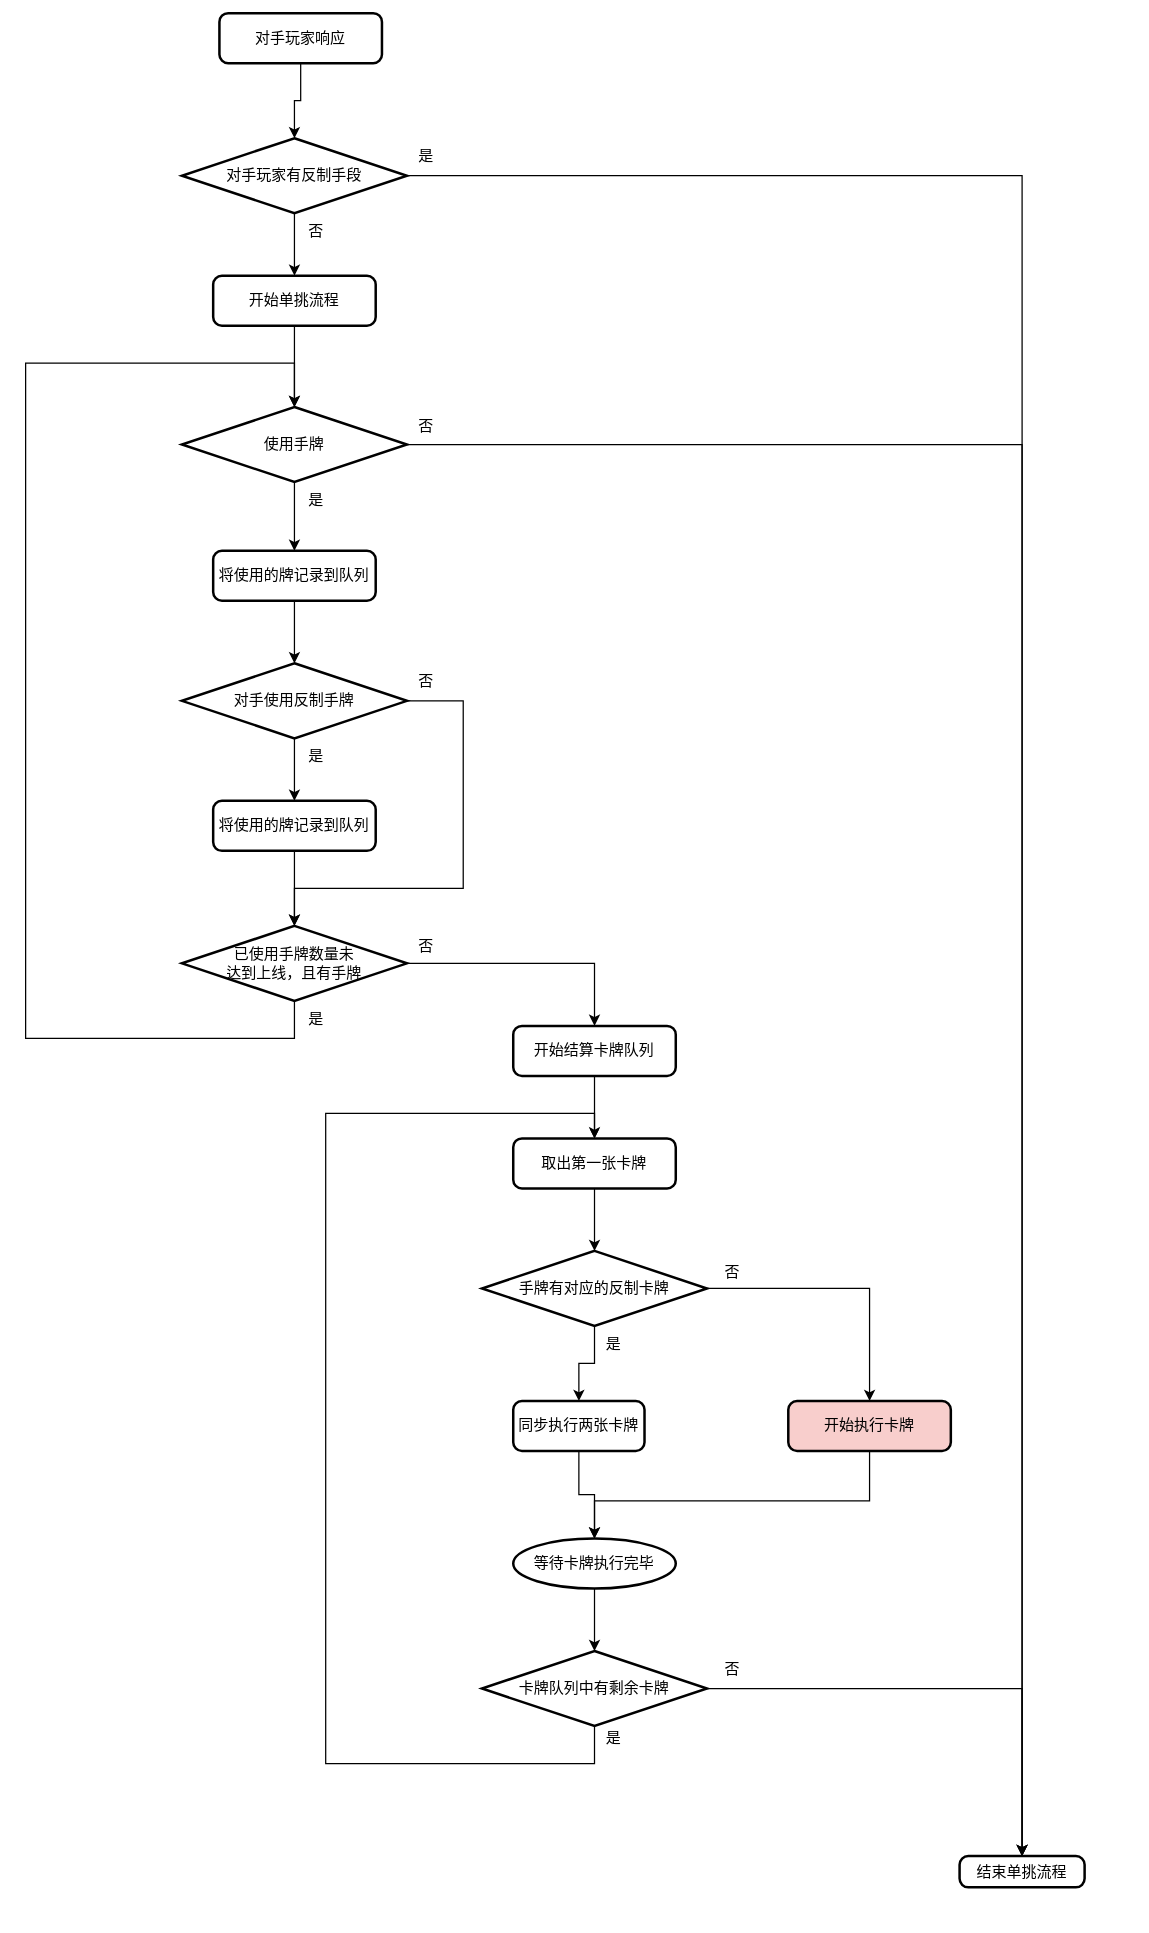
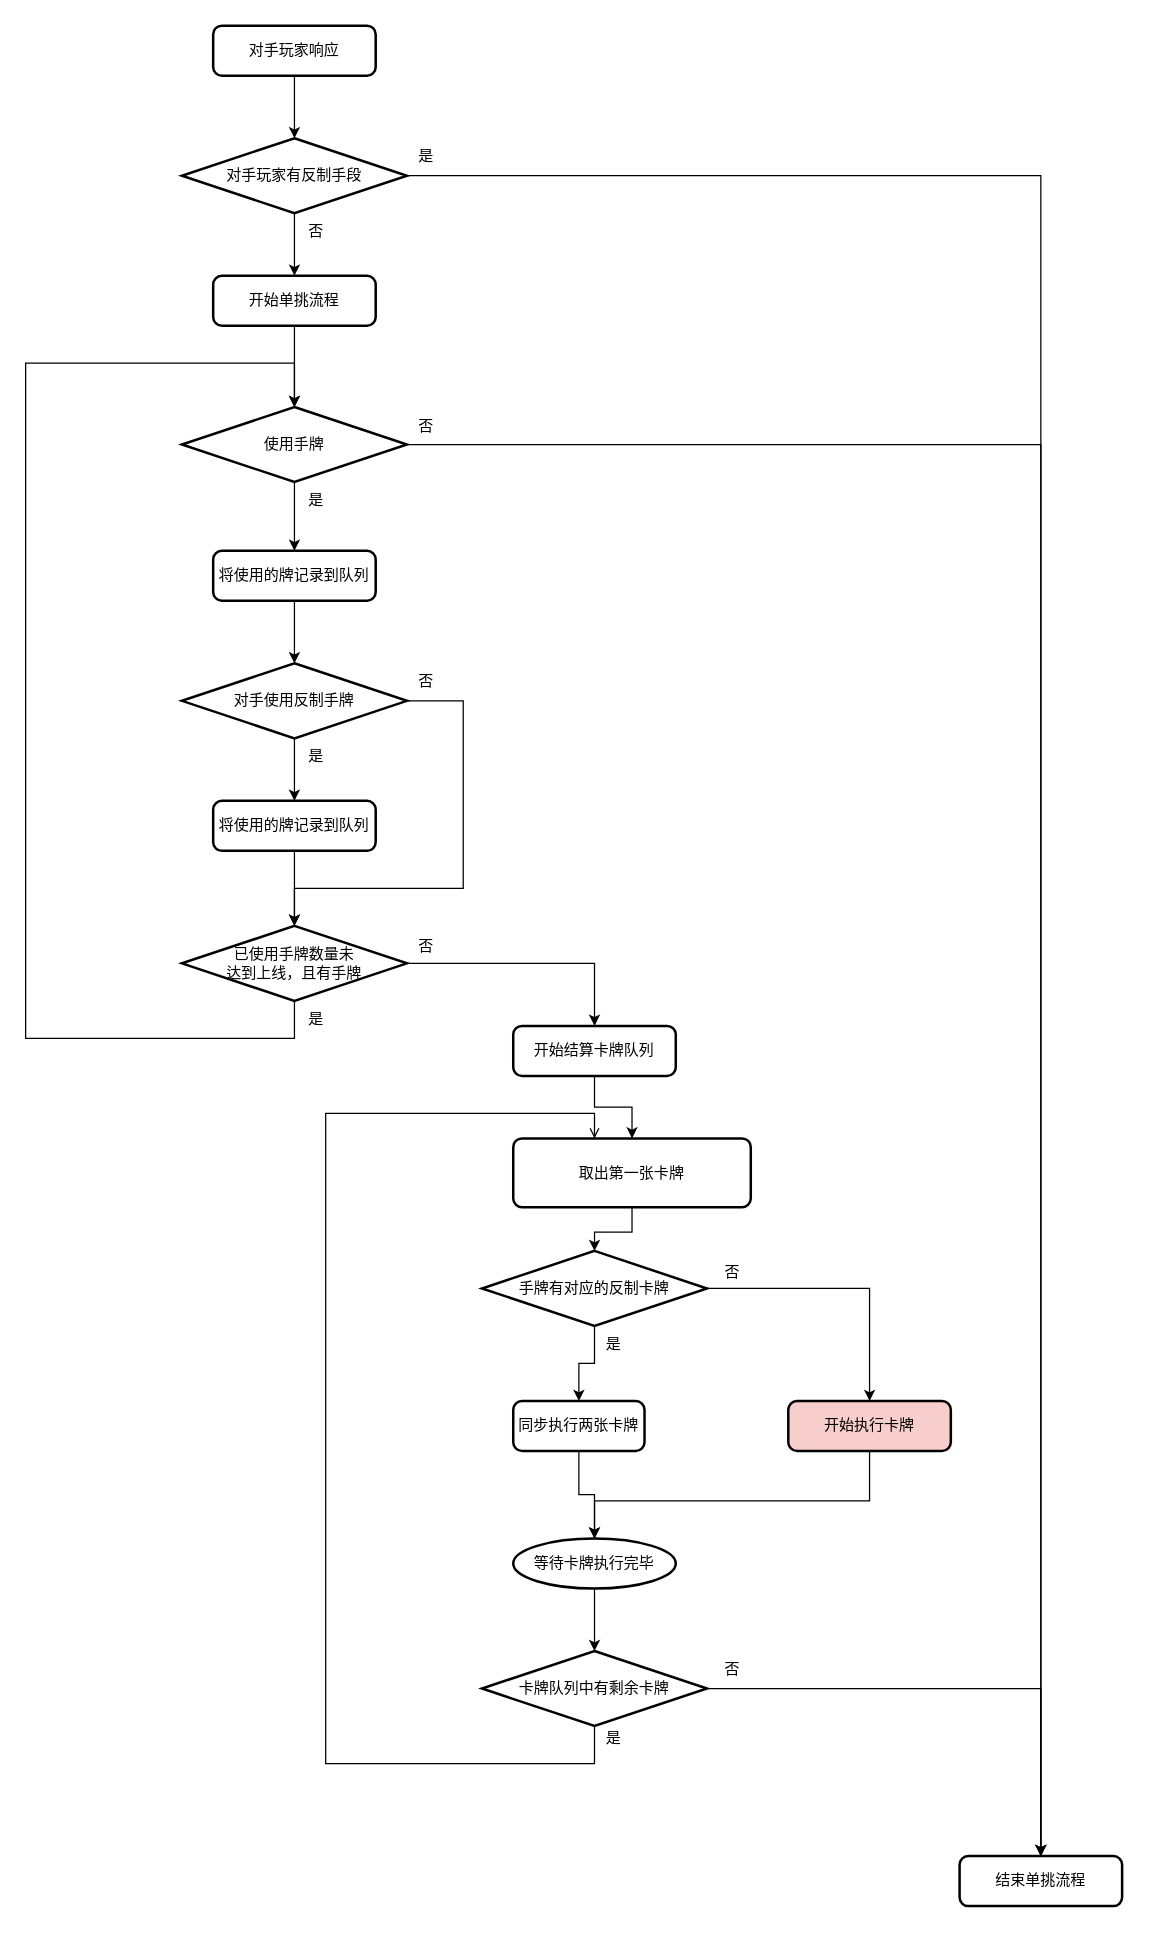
node "对手玩家响应": moved (301, 38) -> (294, 51)
node "取出第一张卡牌": size 163x50 -> 238x69
node "结束单挑流程": size 125x31 -> 163x50
